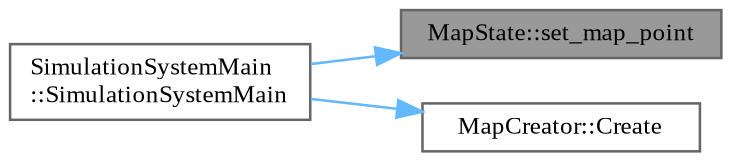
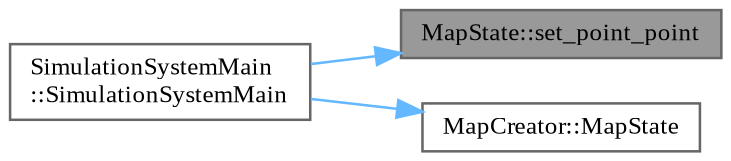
node "MapState::set_map_point": label "MapState::set_map_point" -> "MapState::set_point_point"
node "MapCreator::Create": label "MapCreator::Create" -> "MapCreator::MapState"
